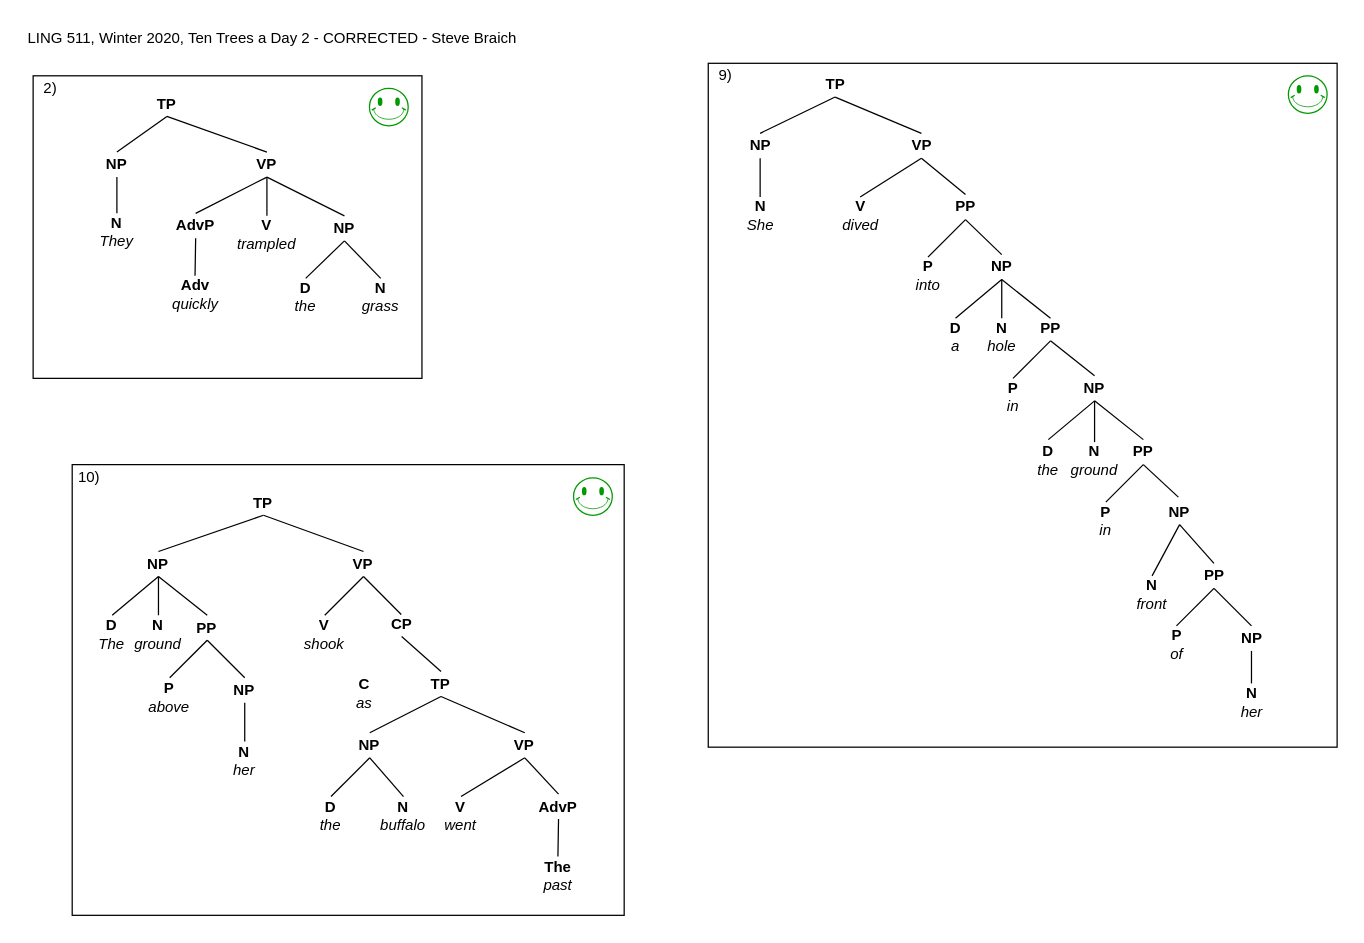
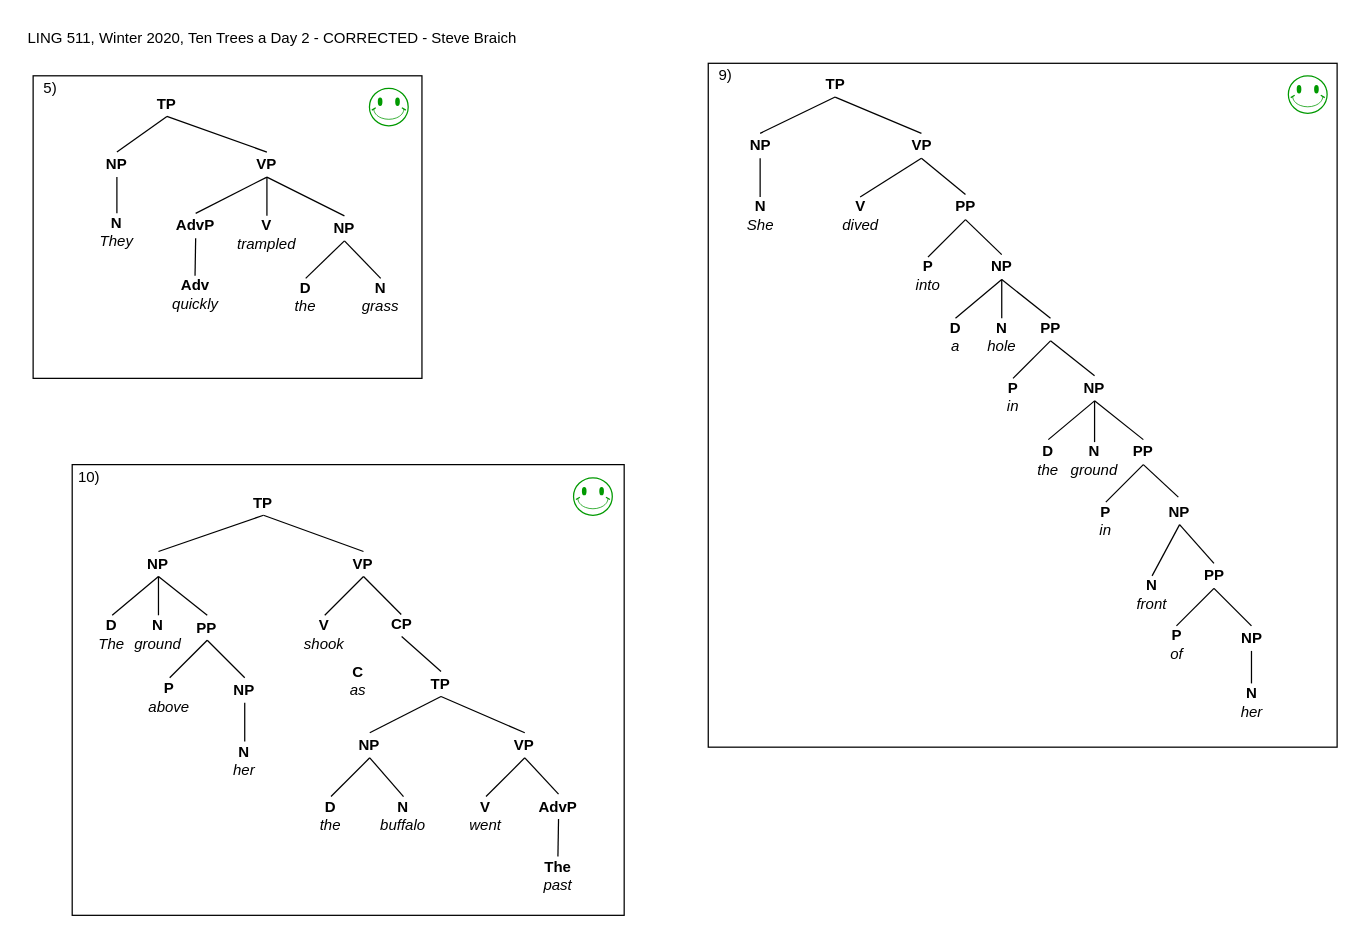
node "2)": label "2)" -> "5)"
node "C as": moved (364, 693) -> (358, 680)
node "V went": moved (461, 815) -> (486, 815)
